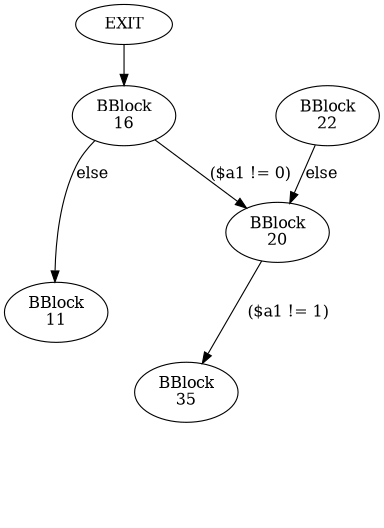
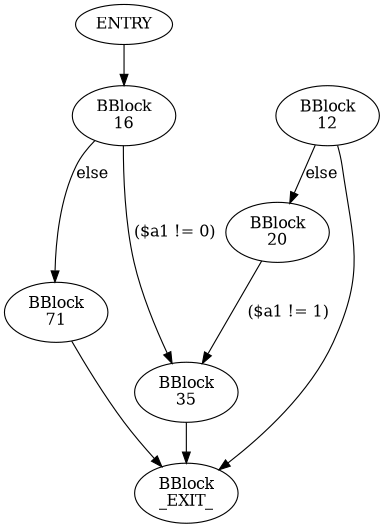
node "EXIT": label "EXIT" -> "ENTRY"
node "BBlock 22": label "BBlock 22" -> "BBlock 12"
edge "BBlock 16" -> "BBlock 20": now "BBlock 16" -> "BBlock 35"
node "BBlock 11": label "BBlock 11" -> "BBlock 71"
node "BBlock _EXIT_": added
